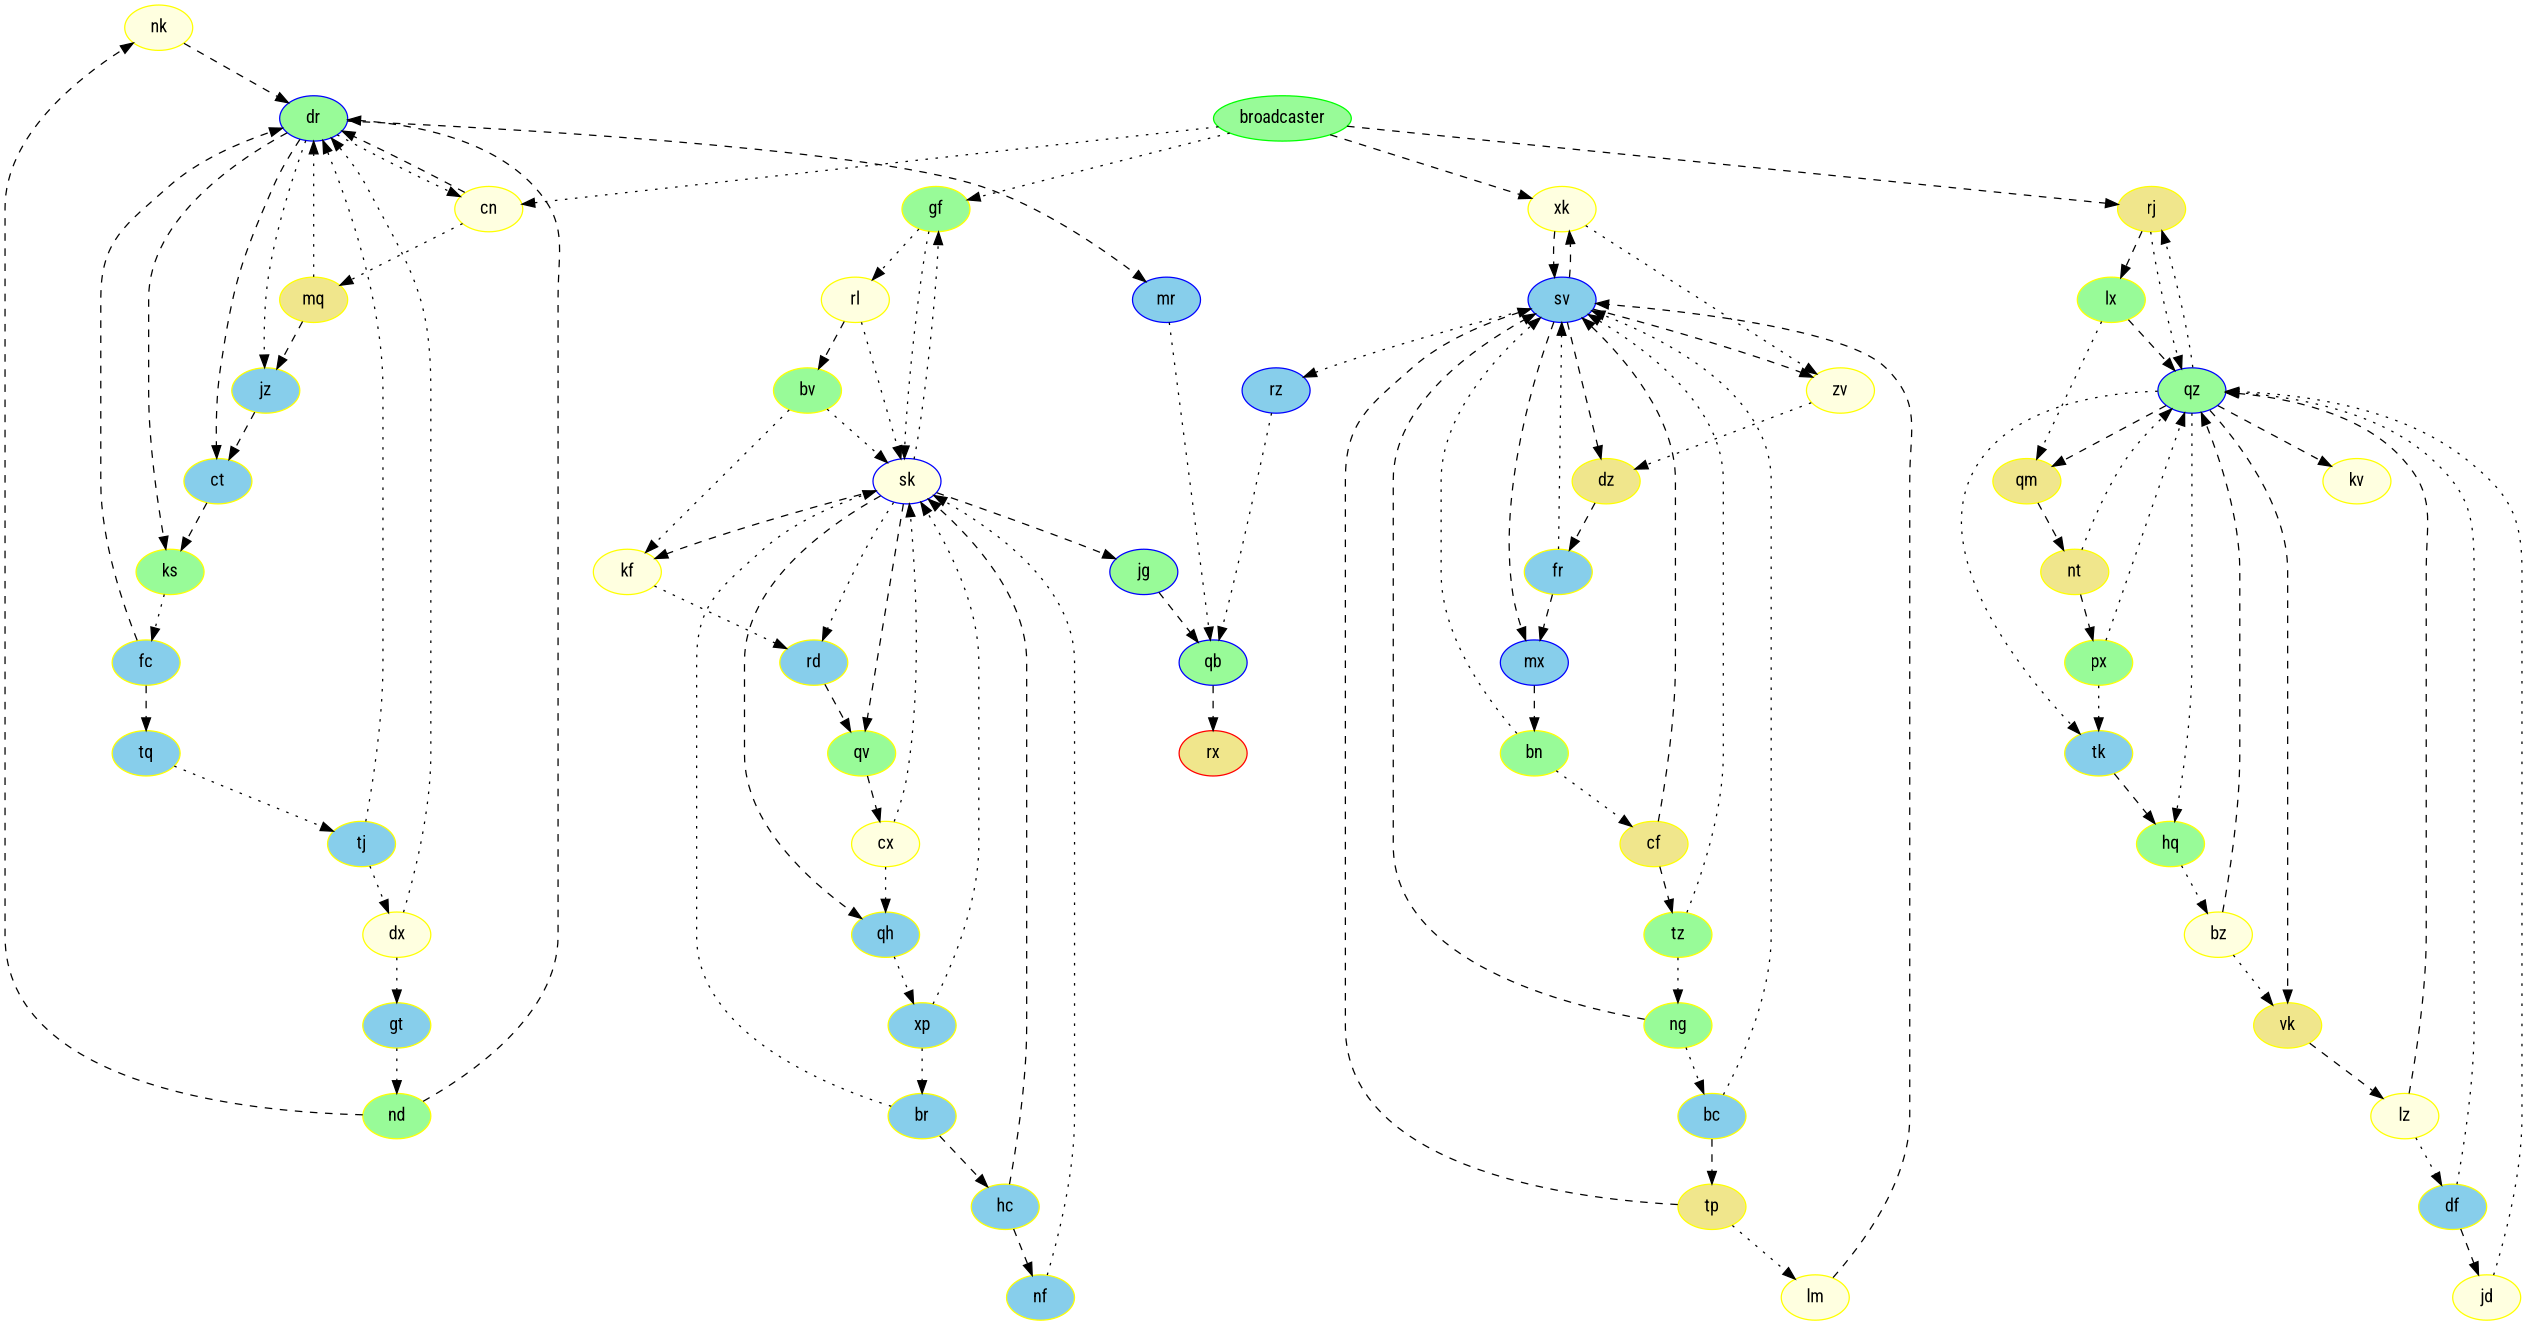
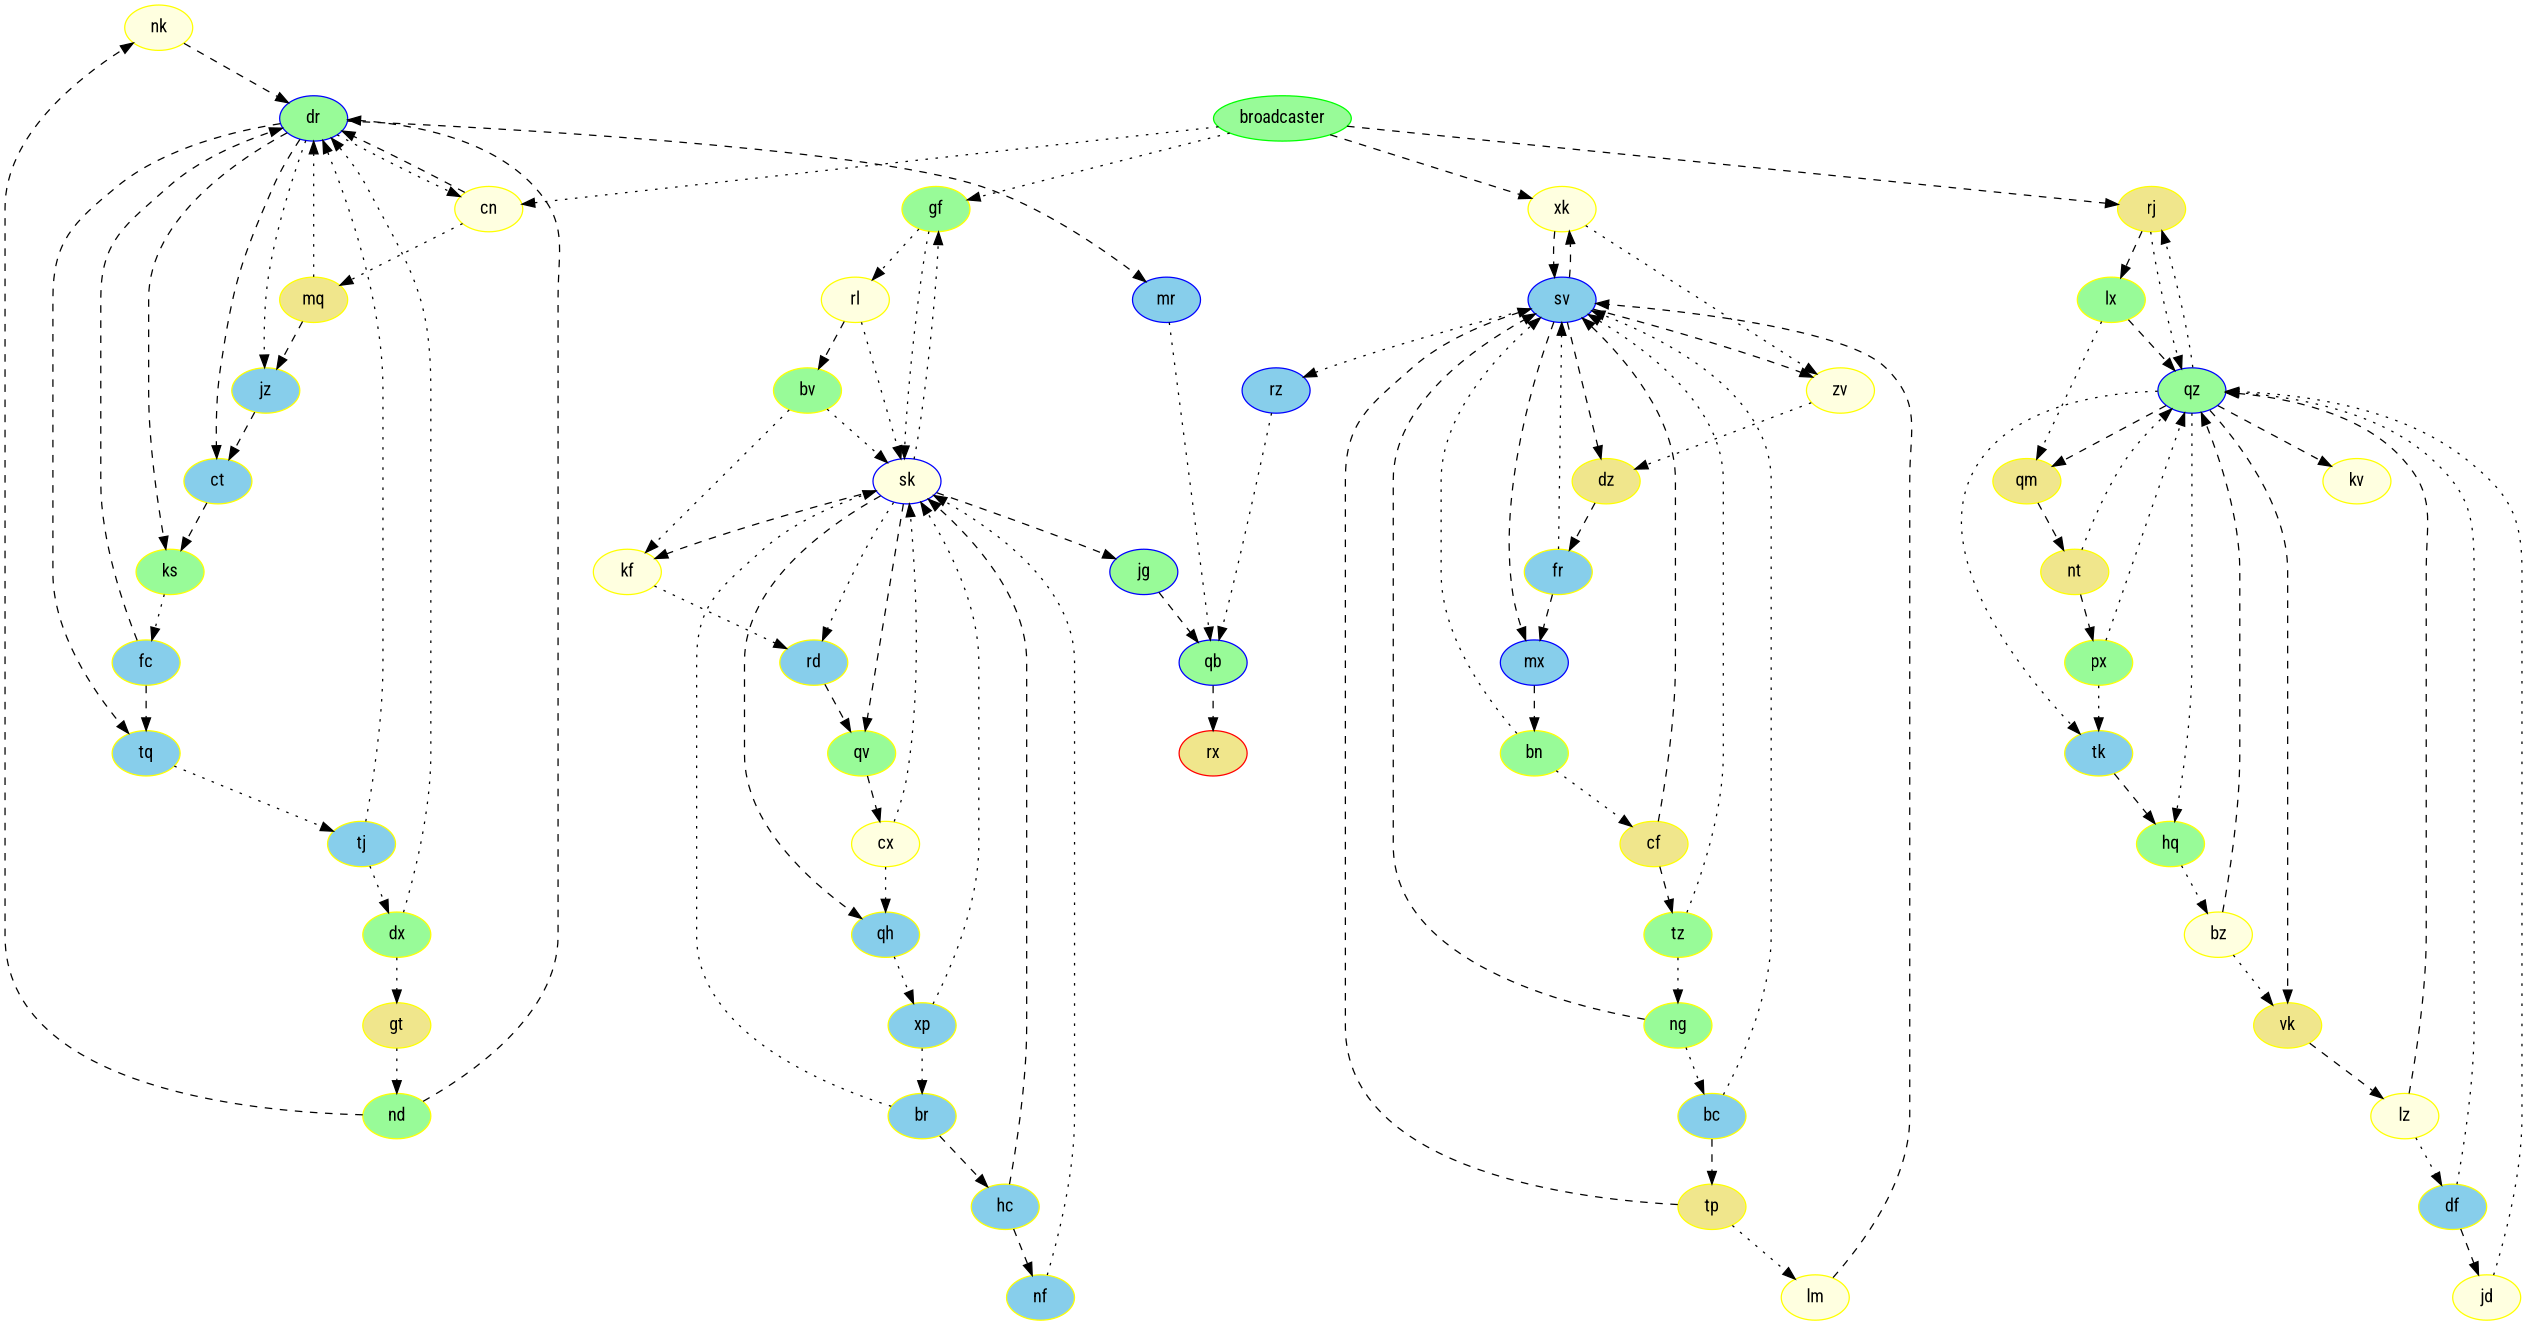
edge "dr" -> "tq": added
node "dx": fillcolor lightyellow -> palegreen
node "gt": fillcolor skyblue -> khaki
